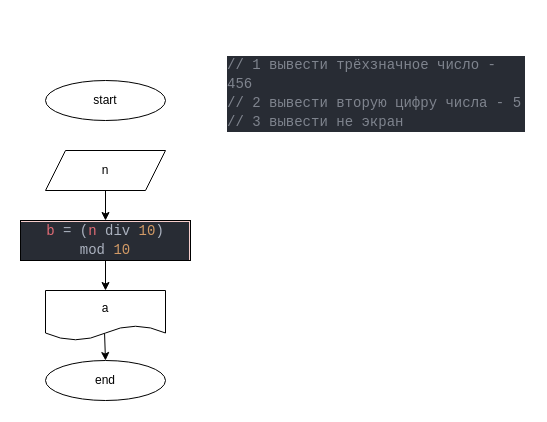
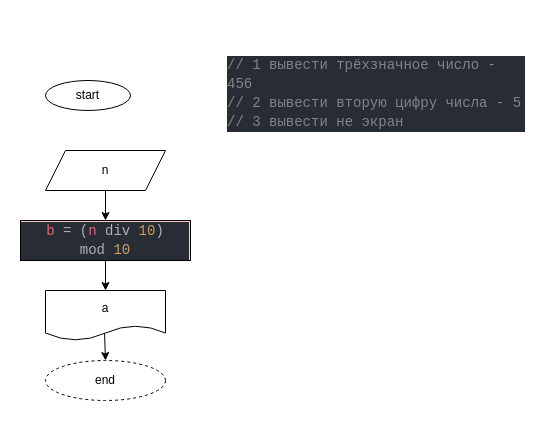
node "start": size 120x40 -> 85x30
node "end": style solid -> dashed
